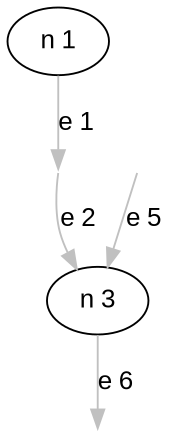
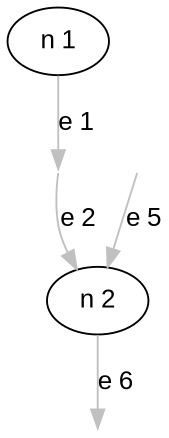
node "n 3": label "n 3" -> "n 2"
